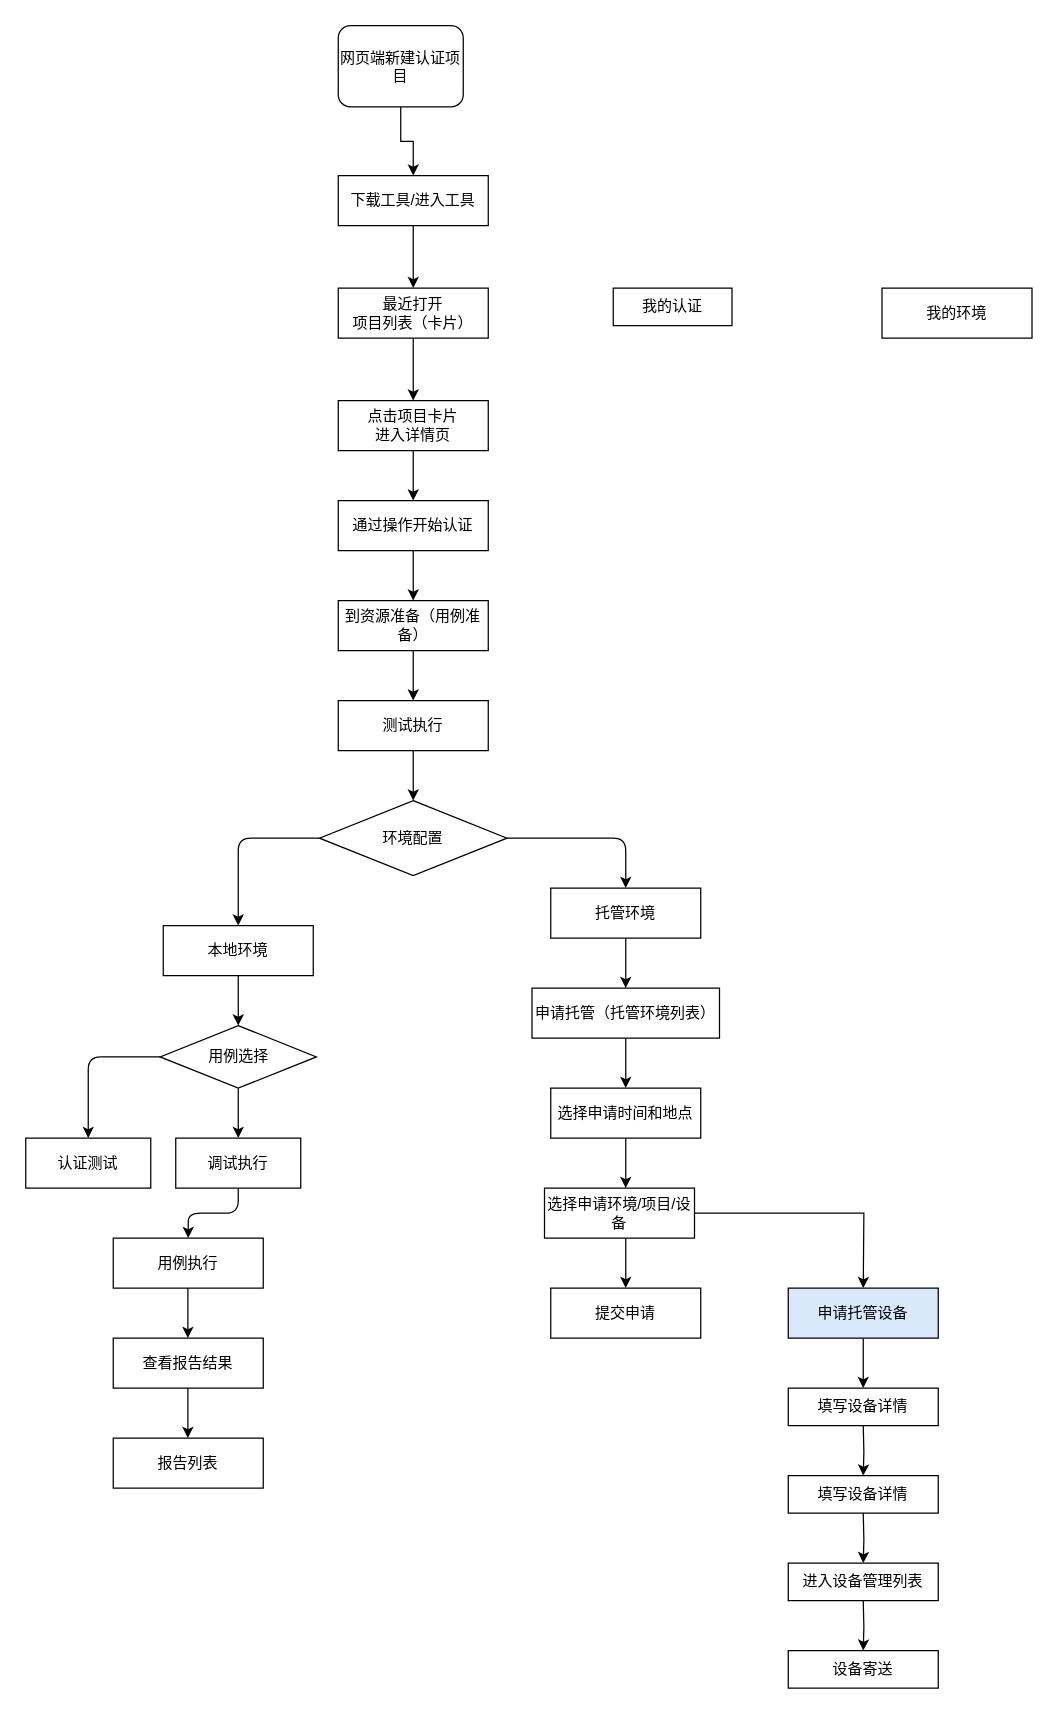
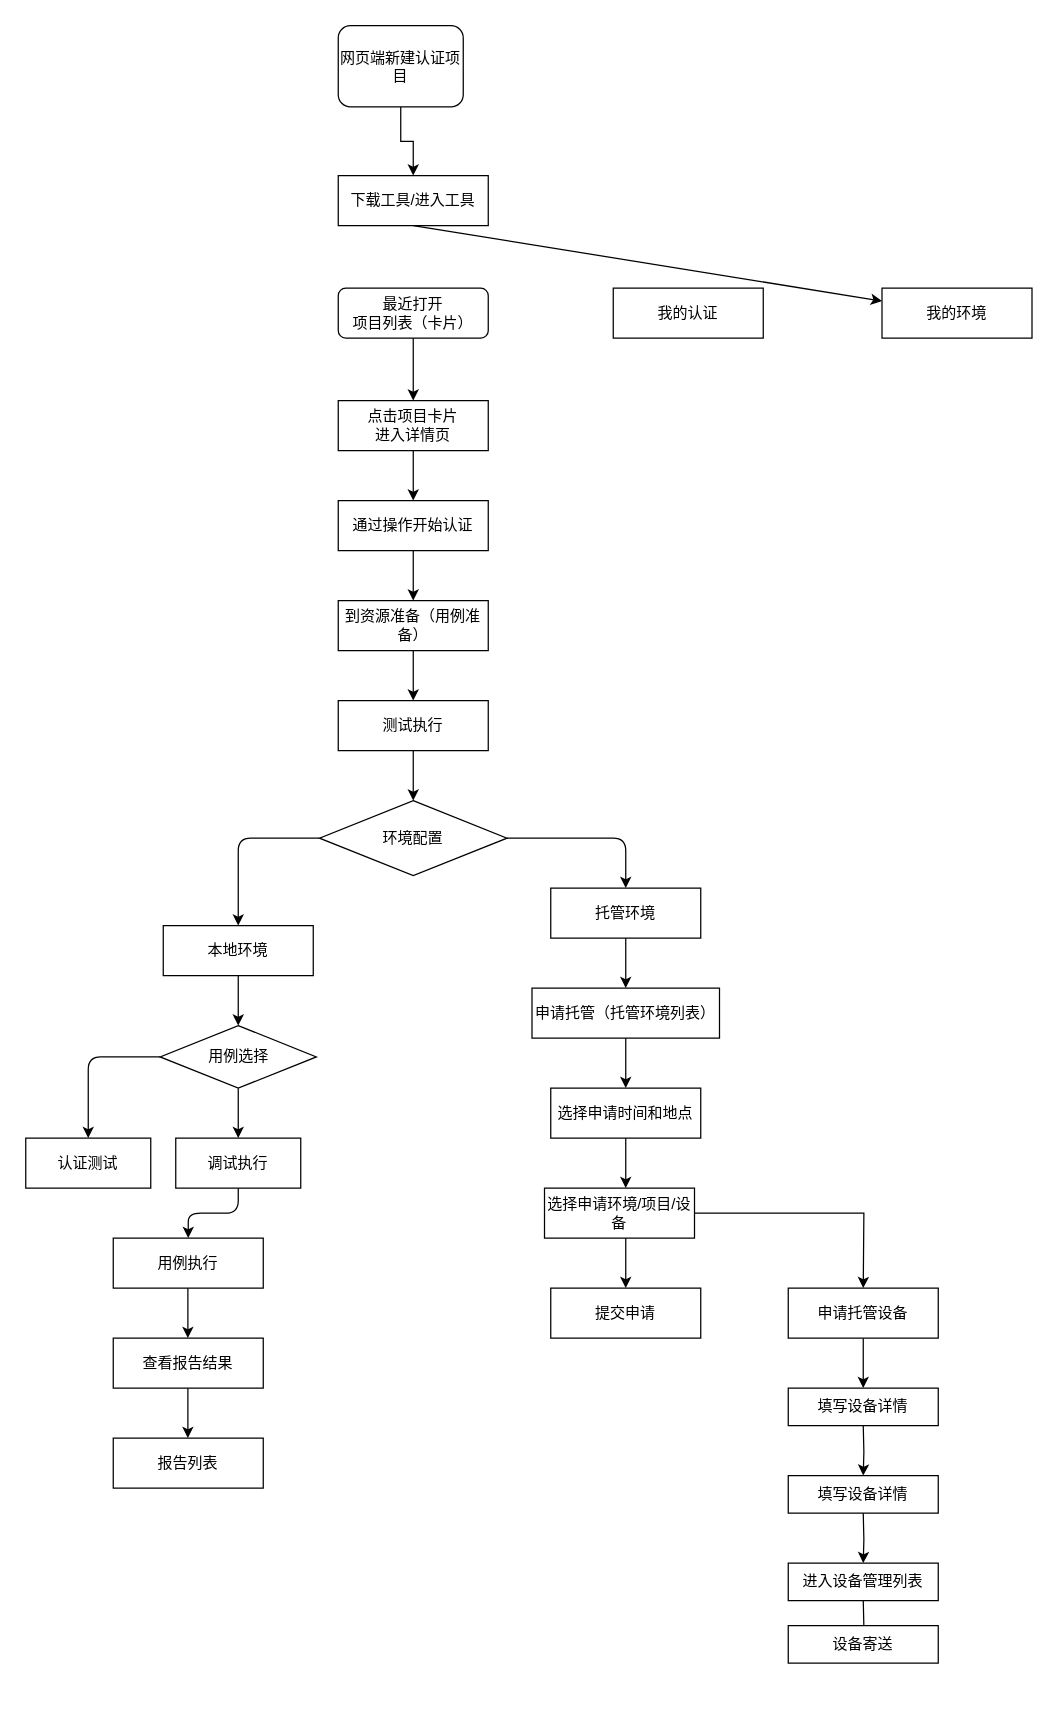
edge "下载工具/进入工具" -> "最近打开 项目列表（卡片）": now "下载工具/进入工具" -> "我的环境"
node "我的认证": size 119x38 -> 150x50
node "最近打开 项目列表（卡片）": shape rectangle -> rounded rectangle
node "申请托管设备": fillcolor #dae8fc -> #ffffff
node "设备寄送": moved (863, 1669) -> (863, 1644)
